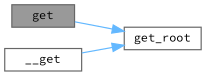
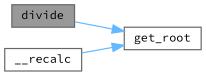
node "get": label "get" -> "divide"
node "__get": label "__get" -> "__recalc"
